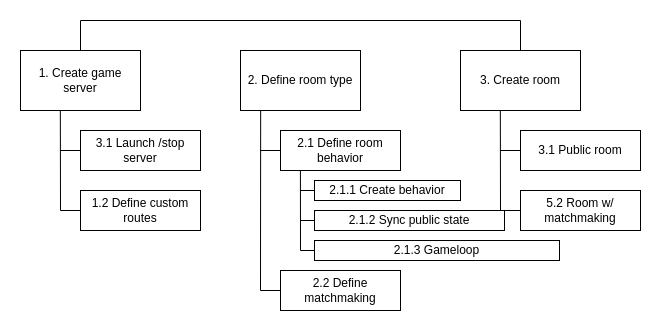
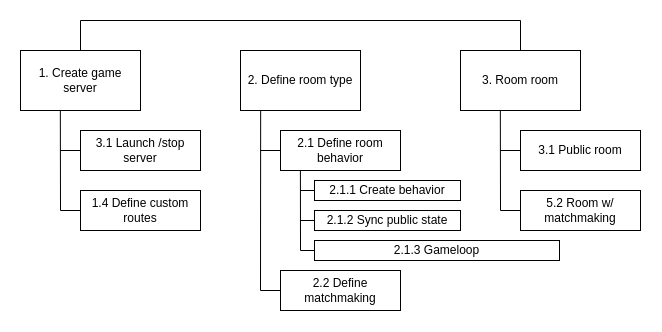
node "3. Create room": label "3. Create room" -> "3. Room room"
node "1.2 Define custom routes": label "1.2 Define custom routes" -> "1.4 Define custom routes"
node "2.1.2 Sync public state": size 190x20 -> 146x20
